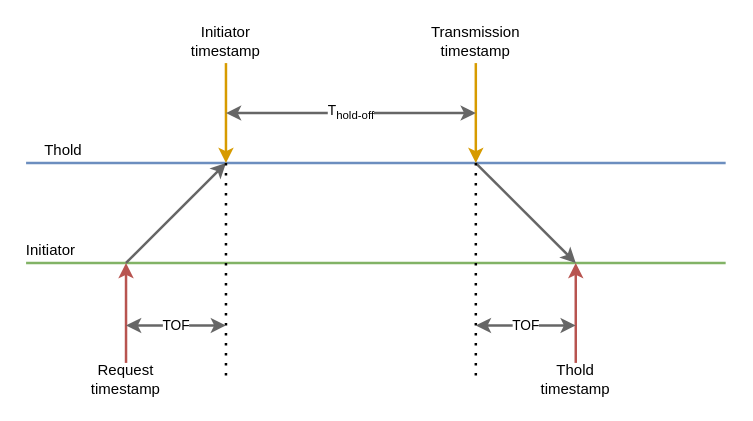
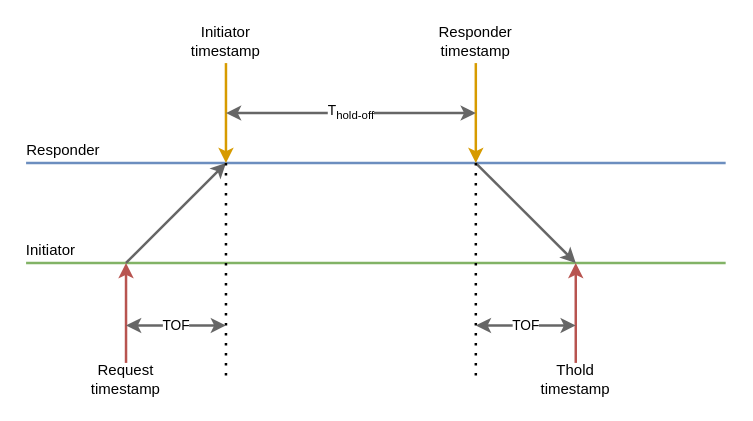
node "Transmission timestamp": label "Transmission timestamp" -> "Responder timestamp"
node "Thold": label "Thold" -> "Responder"
